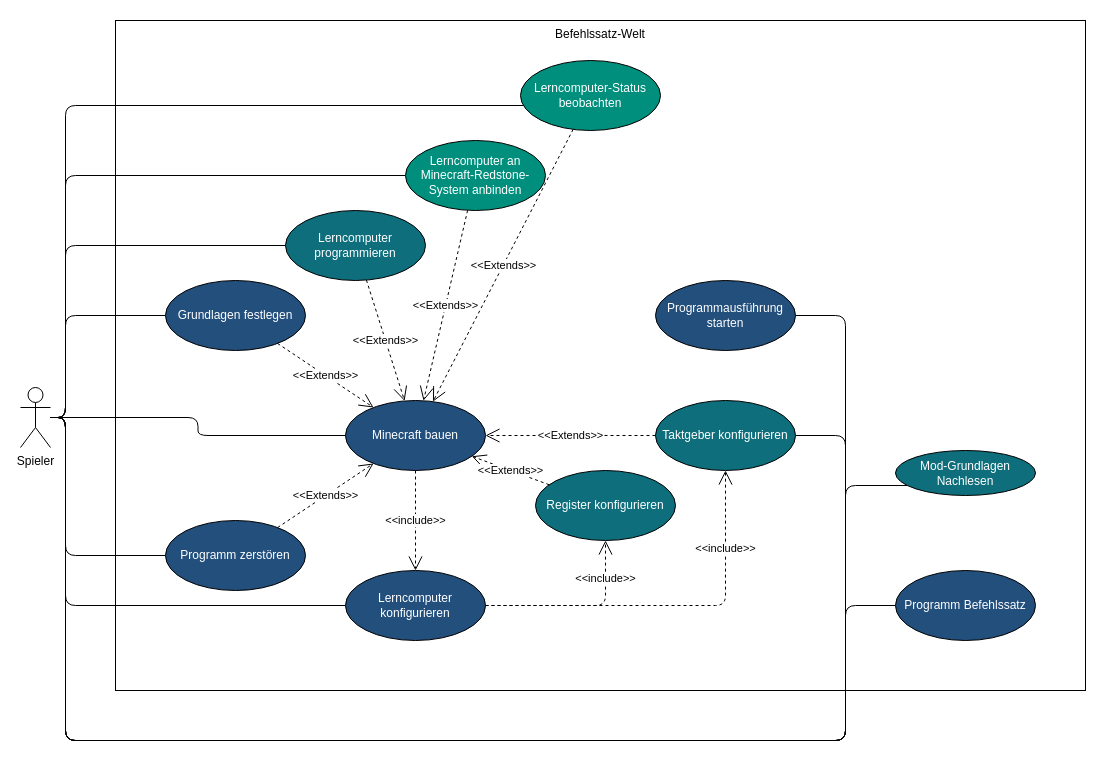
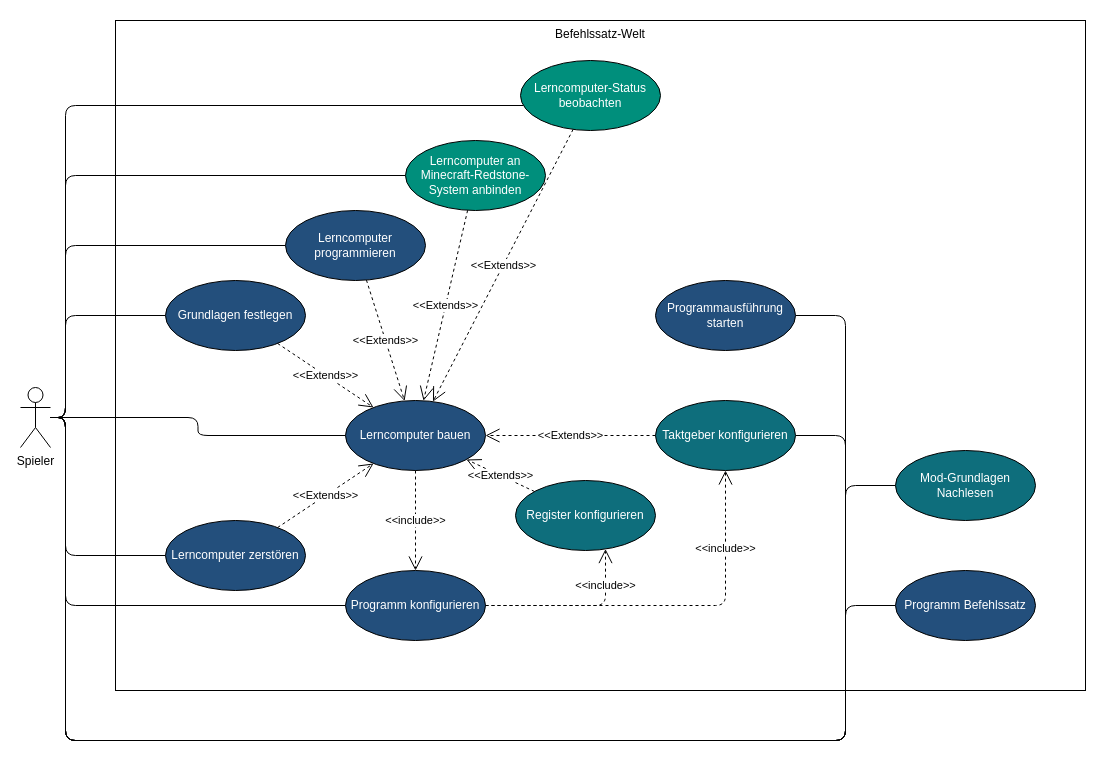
node "Lerncomputer programmieren": fillcolor #0e6e7c -> #234f7c
node "Minecraft bauen": label "Minecraft bauen" -> "Lerncomputer bauen"
node "Mod-Grundlagen Nachlesen": size 140x45 -> 140x70
node "Register konfigurieren": moved (606, 506) -> (586, 516)
node "Programm zerstören": label "Programm zerstören" -> "Lerncomputer zerstören"
node "Lerncomputer konfigurieren": label "Lerncomputer konfigurieren" -> "Programm konfigurieren"
